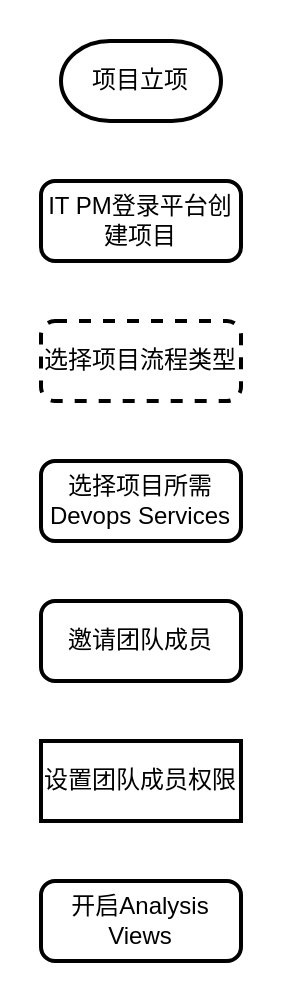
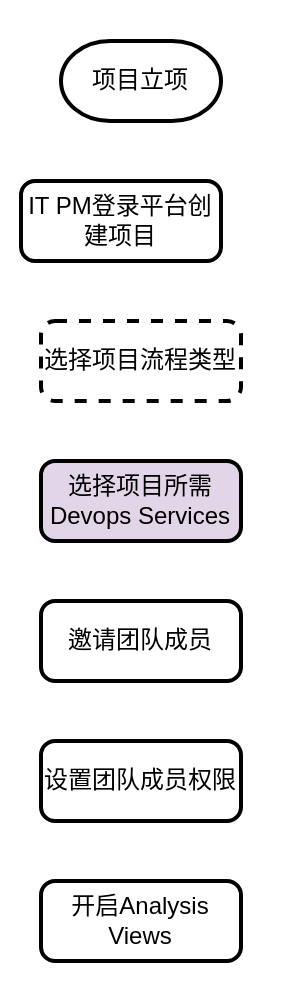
node "IT PM登录平台创建项目": moved (141, 221) -> (121, 221)
node "选择项目所需Devops Services": fillcolor #ffffff -> #e1d5e7
node "设置团队成员权限": shape rectangle -> rounded rectangle
